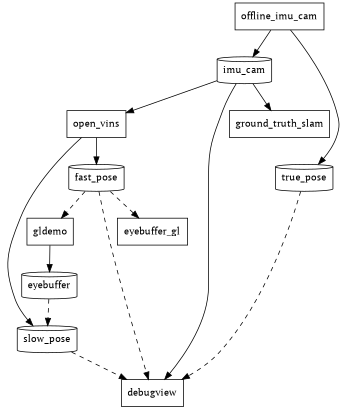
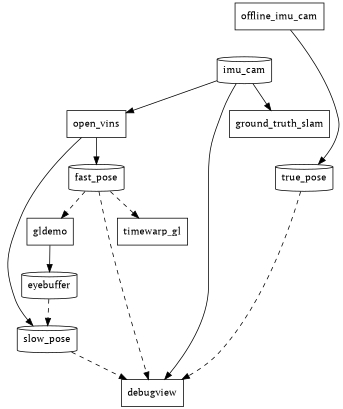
edge "offline_imu_cam" -> "imu_cam": removed
node "eyebuffer_gl": label "eyebuffer_gl" -> "timewarp_gl"
